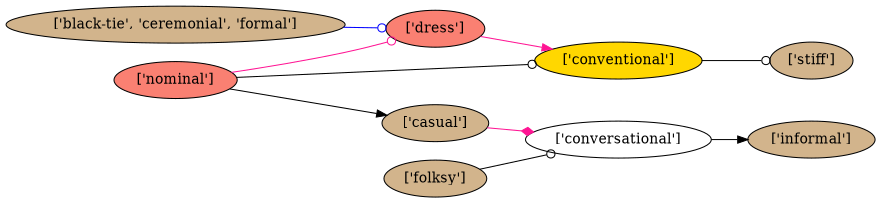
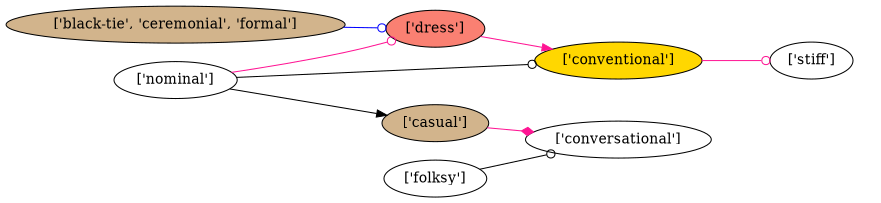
edge "['conventional']" -> "['stiff']": color black -> deeppink
node "['stiff']": fillcolor tan -> white
node "['nominal']": fillcolor salmon -> white
node "['informal']": removed
node "['folksy']": fillcolor tan -> white
